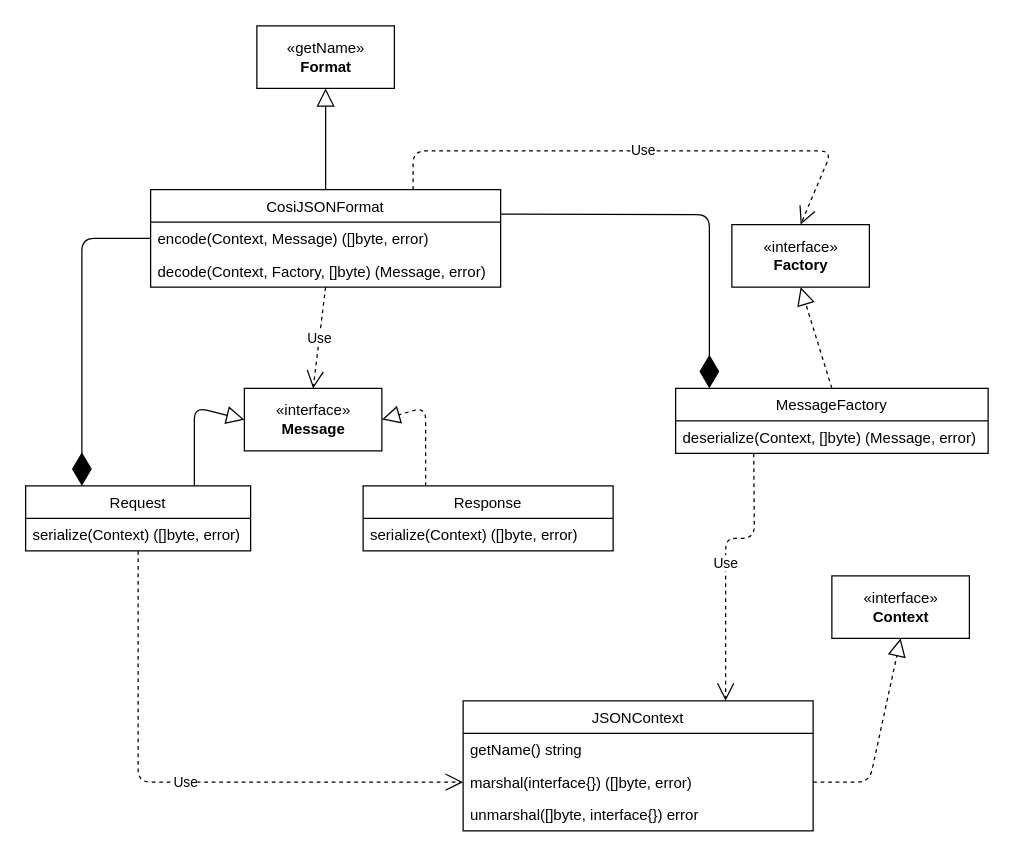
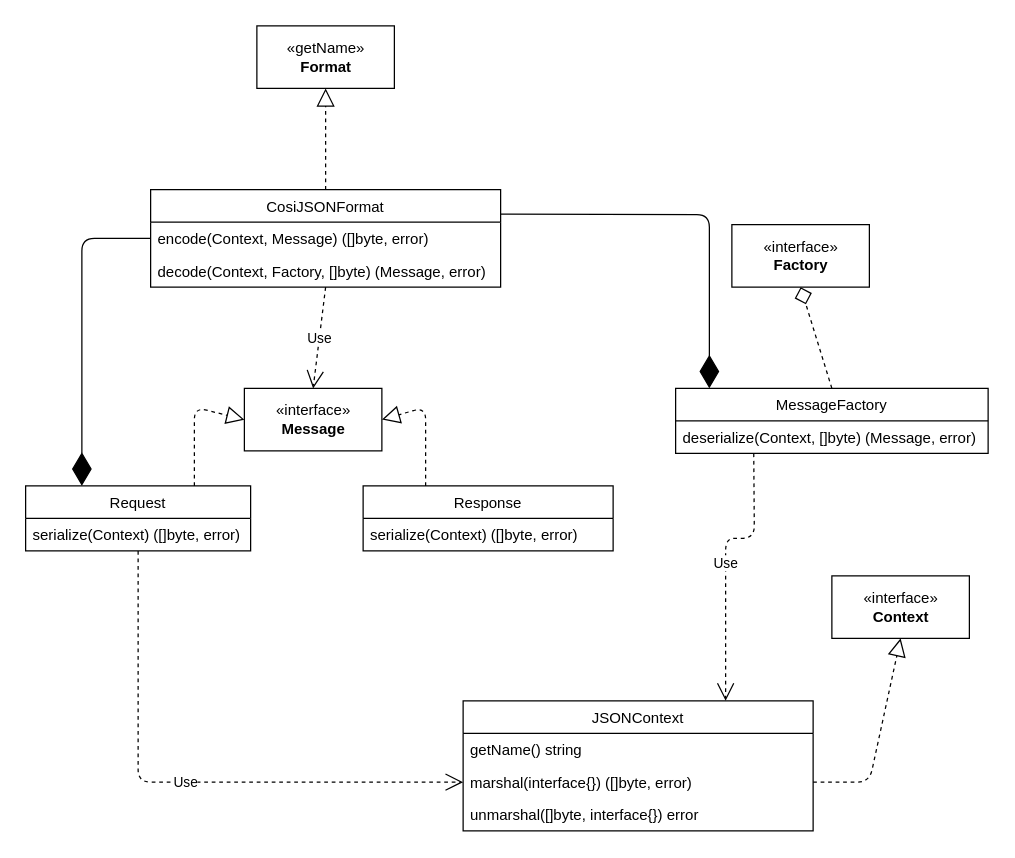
edge "CosiJSONFormat" -> "«getName» Format": style solid -> dashed
edge "CosiJSONFormat" -> "«interface» Factory": removed, label "Use"
edge "MessageFactory" -> "«interface» Factory": arrowhead block -> diamond
edge "Request" -> "«interface» Message": style solid -> dashed
